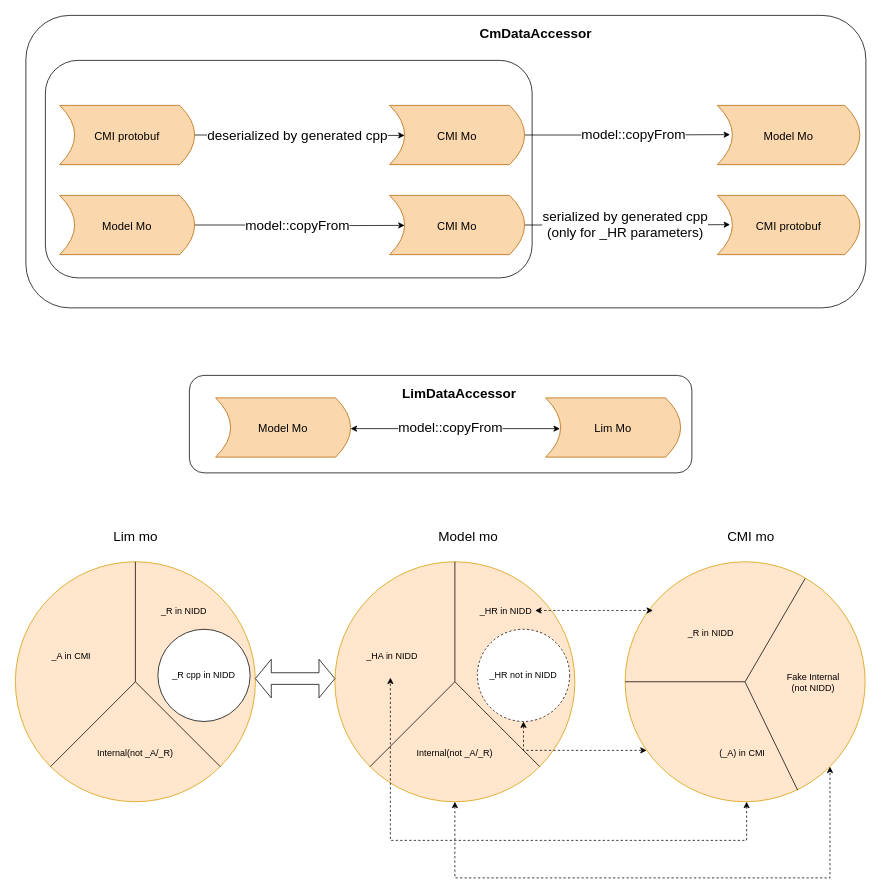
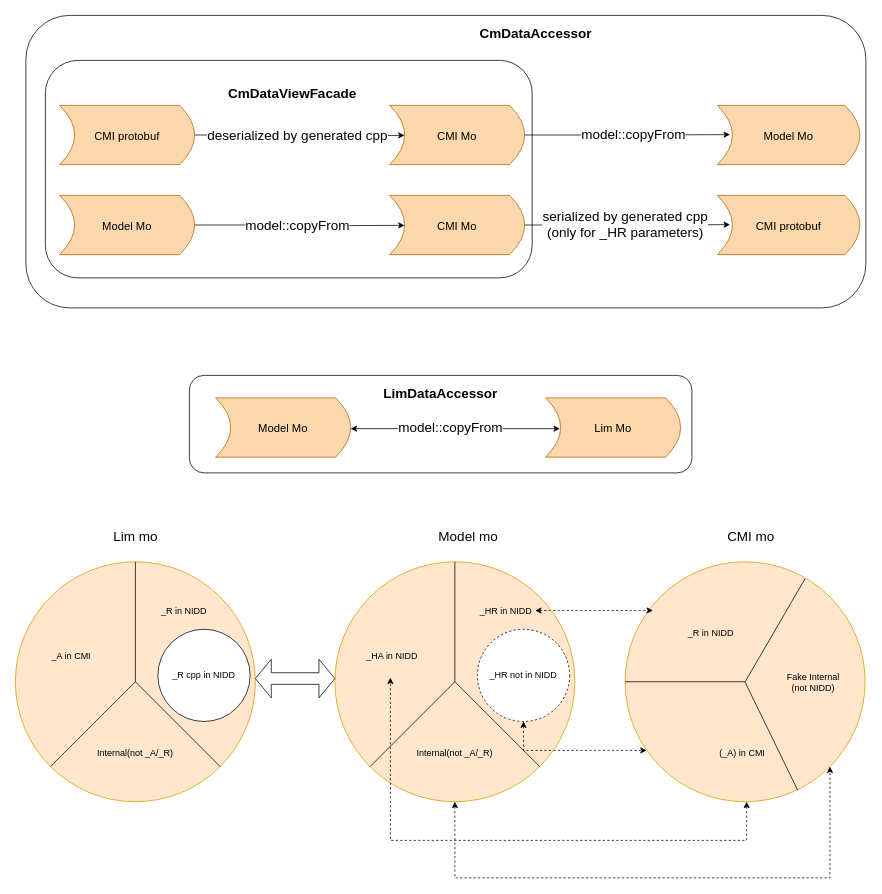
node "CmDataViewFacade": added
node "LimDataAccessor": moved (459, 394) -> (441, 394)
